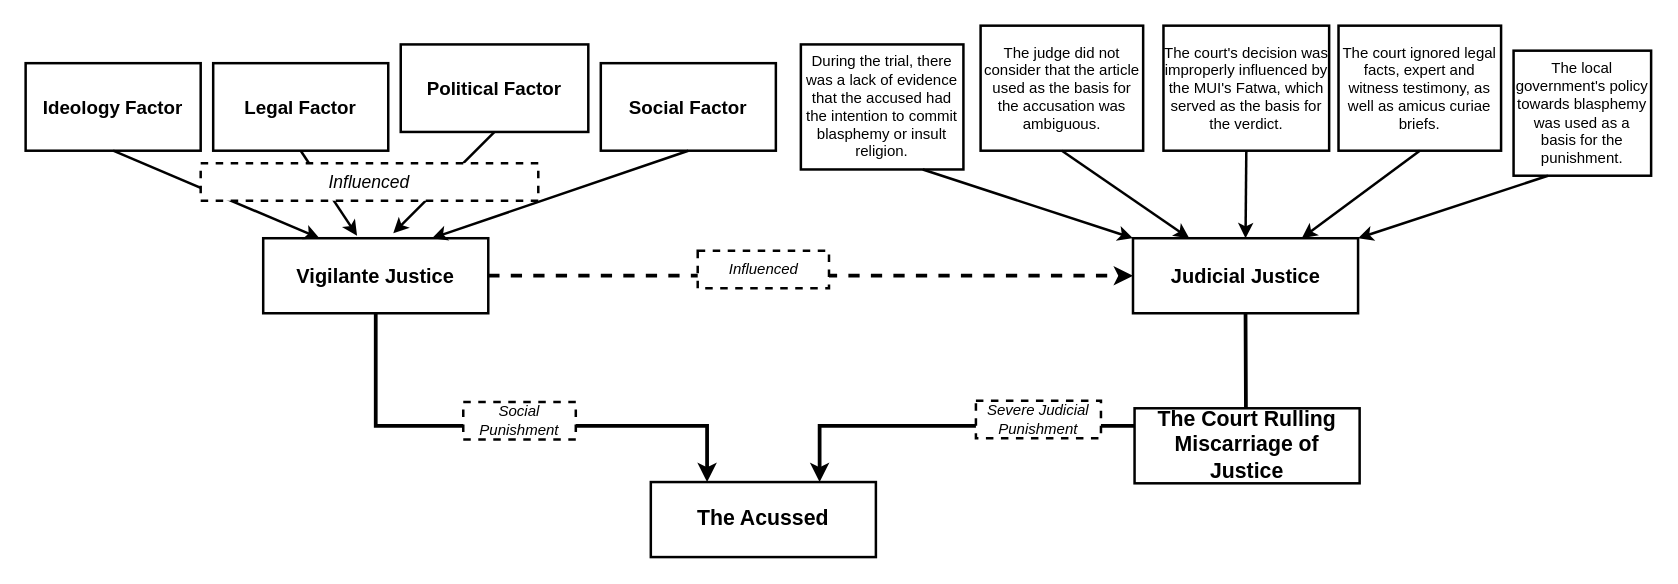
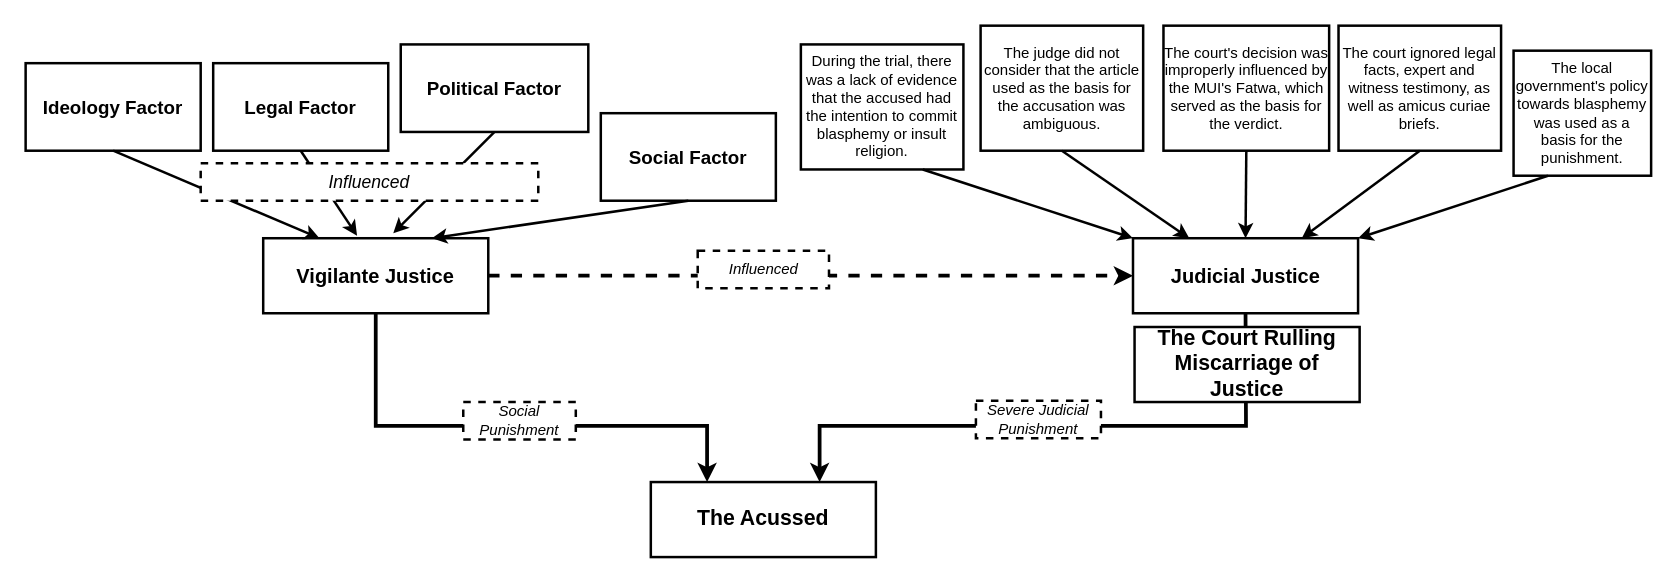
node "Social Factor": moved (688, 107) -> (688, 157)
node "The Court Rulling Miscarriage of Justice": moved (1247, 446) -> (1247, 364)
